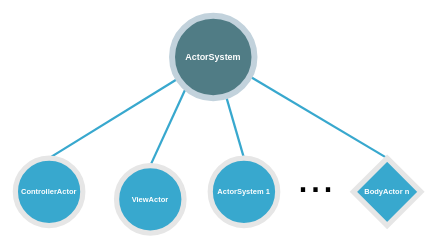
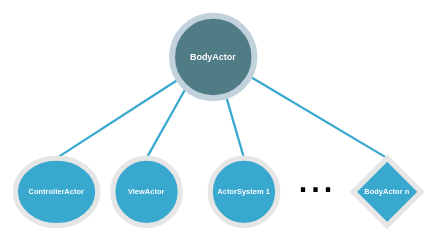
node "ActorSystem": label "ActorSystem" -> "BodyActor"
node "ControllerActor": size 68x68 -> 83x68
node "ViewActor": moved (150, 199) -> (147, 192)
